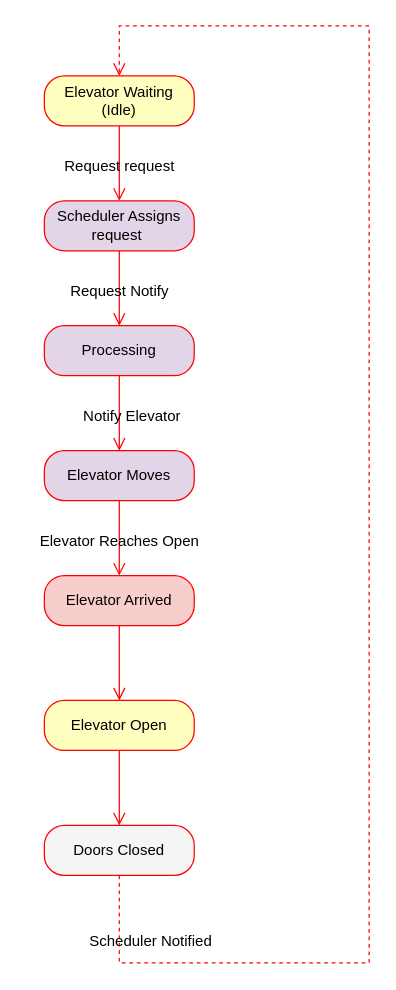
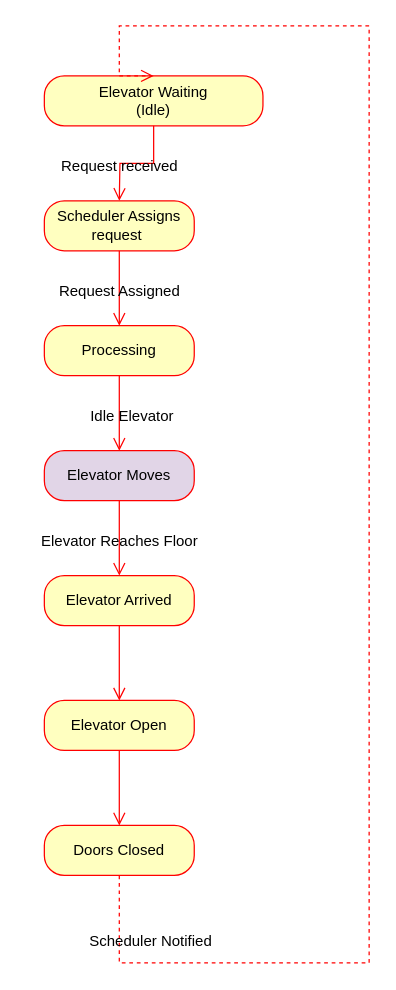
node "Elevator Waiting (Idle)": size 150x50 -> 219x50
node "Request request": label "Request request" -> "Request received"
node "Scheduler Assigns request": fillcolor #e1d5e7 -> #ffffc0
node "Request Notify": label "Request Notify" -> "Request Assigned"
node "Processing": fillcolor #e1d5e7 -> #ffffc0
node "Notify Elevator": label "Notify Elevator" -> "Idle Elevator"
node "Elevator Reaches Open": label "Elevator Reaches Open" -> "Elevator Reaches Floor"
node "Elevator Arrived": fillcolor #f8cecc -> #ffffc0
node "Doors Closed": fillcolor #f5f5f5 -> #ffffc0
